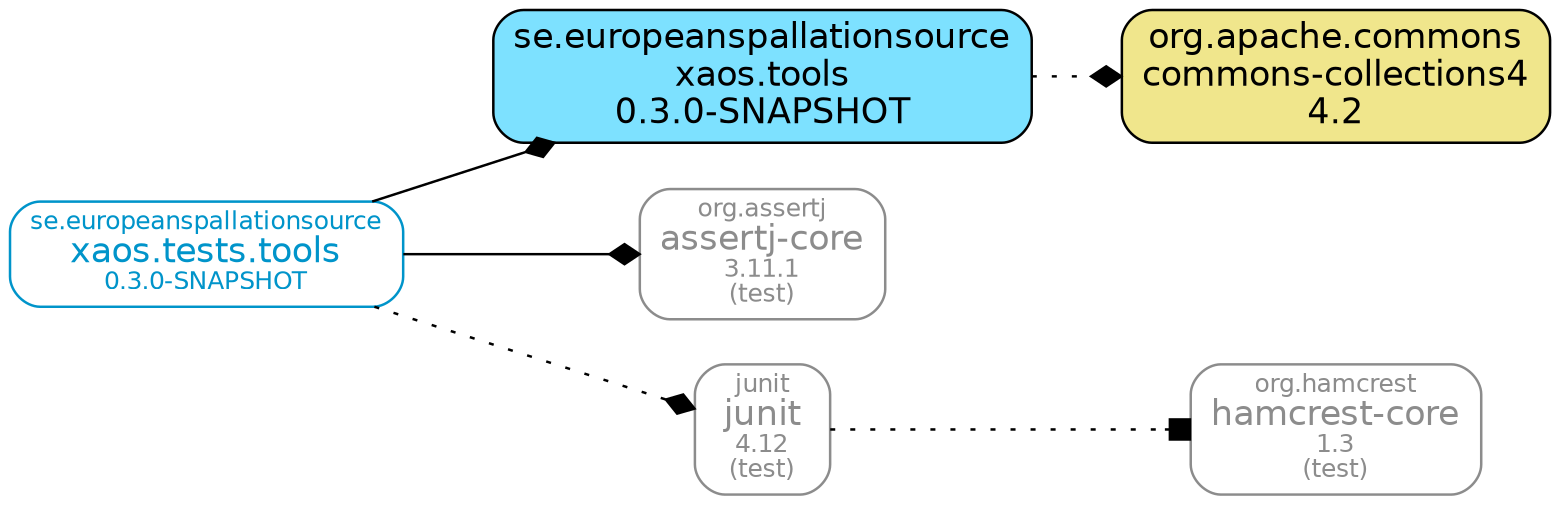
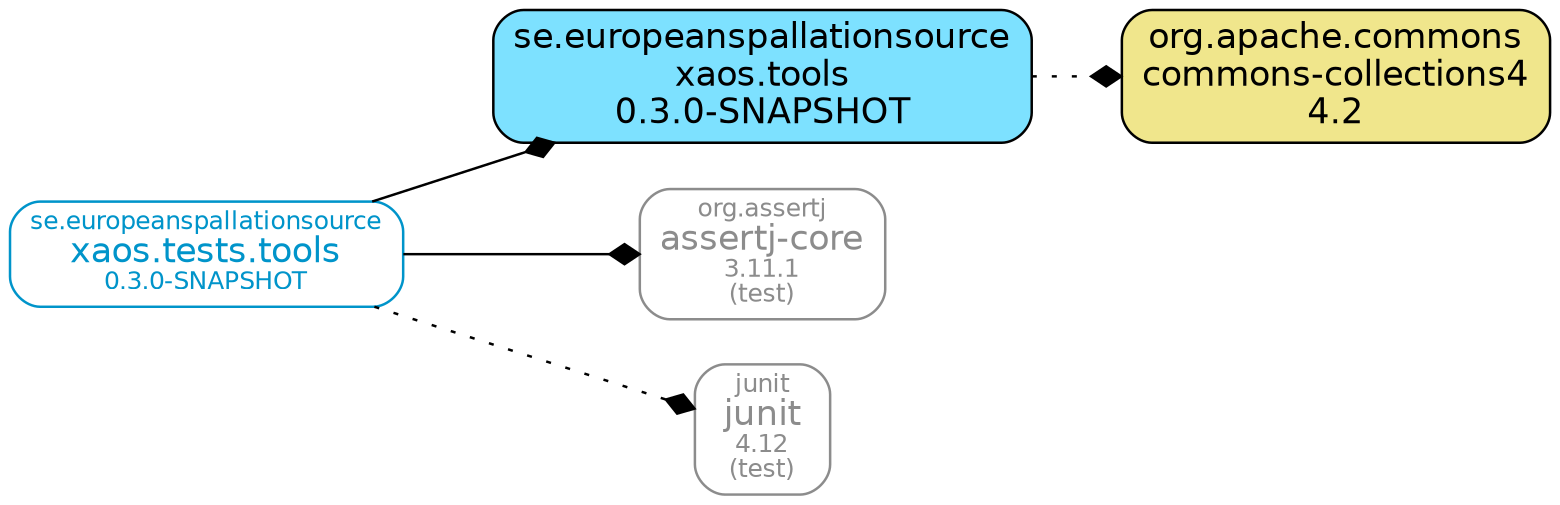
node "org.hamcrest": removed
